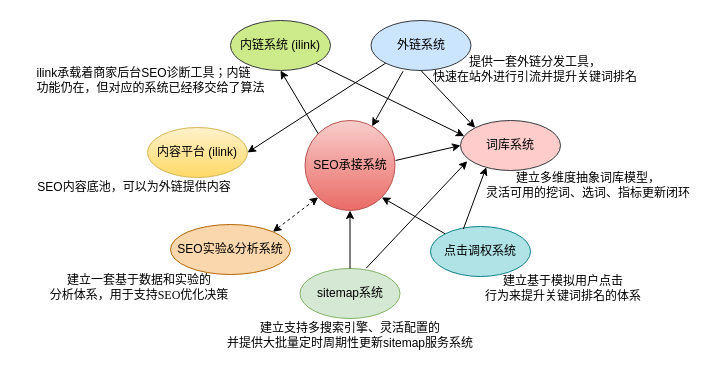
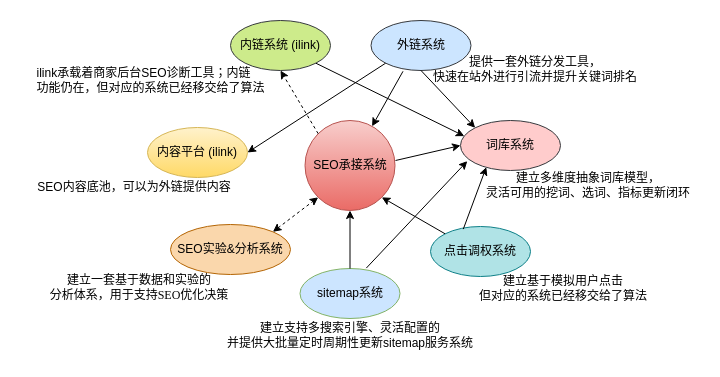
edge "SEO承接系统" -> "内链系统 (ilink)": style solid -> dashed
node "建立基于模拟用户点击行为来提升关键词排名的体系": label "建立基于模拟用户点击行为来提升关键词排名的体系" -> "建立基于模拟用户点击但对应的系统已经移交给了算法"
node "sitemap系统": fillcolor #d5e8d4 -> #cce5ff
